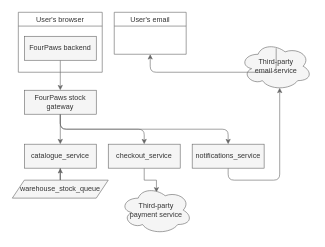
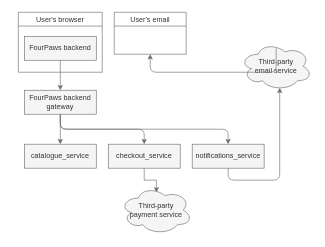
node "FourPaws stock gateway": label "FourPaws stock gateway" -> "FourPaws backend gateway"
edge "warehouse_stock_queue" -> "catalogue_service": removed
node "warehouse_stock_queue": removed
